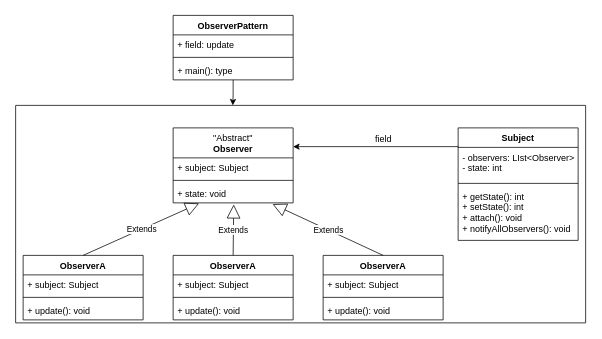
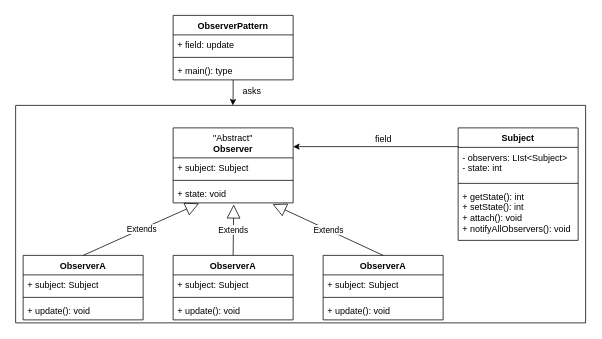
node "asks": added
node "- observers: LIst<Observer> - state: int": label "- observers: LIst<Observer> - state: int" -> "- observers: LIst<Subject> - state: int"
